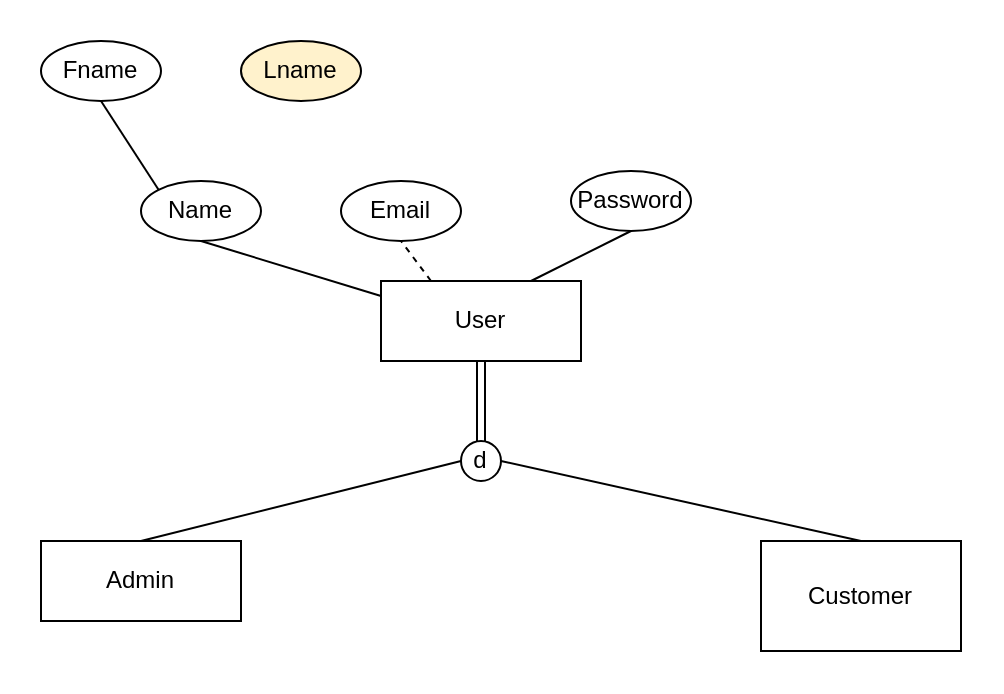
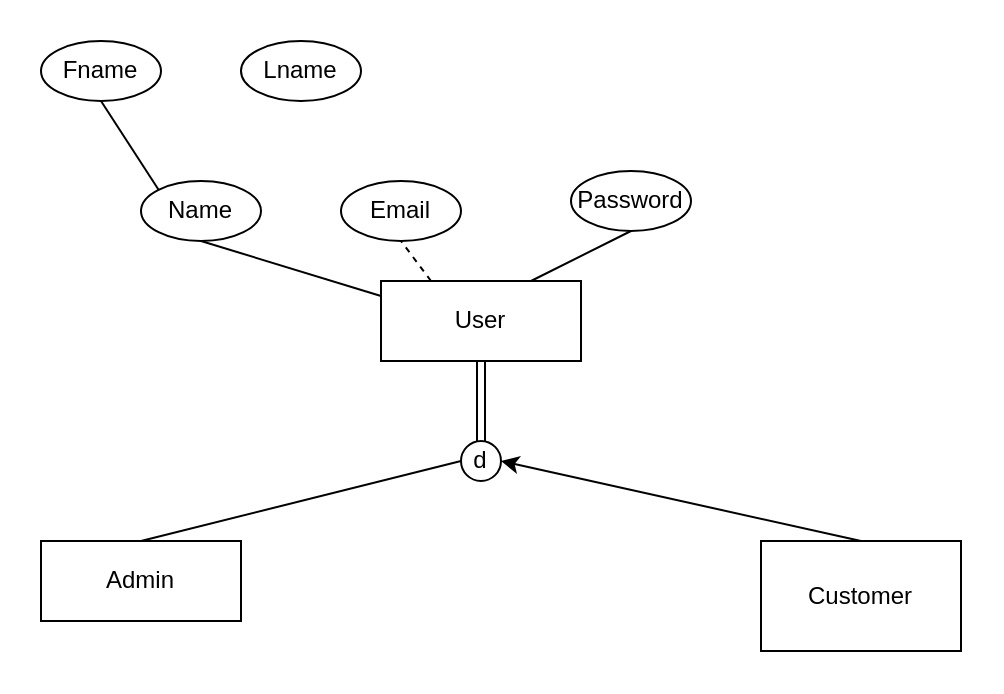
node "Lname": fillcolor #fff2cc -> #ffffff
edge "d" -- "Customer": arrowhead none -> classic
